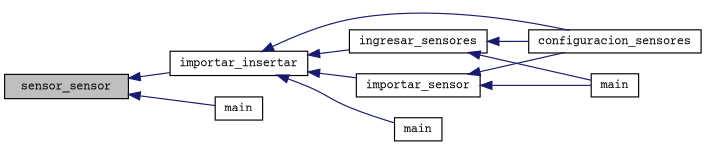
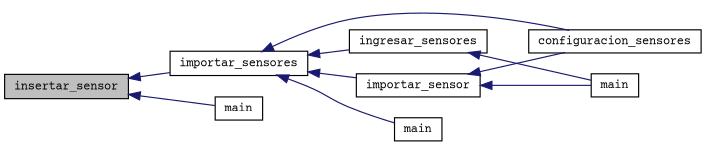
edge "configuracion_sensores" -> "ingresar_sensores": removed
node "importar_insertar": label "importar_insertar" -> "importar_sensores"
node "sensor_sensor": label "sensor_sensor" -> "insertar_sensor"
